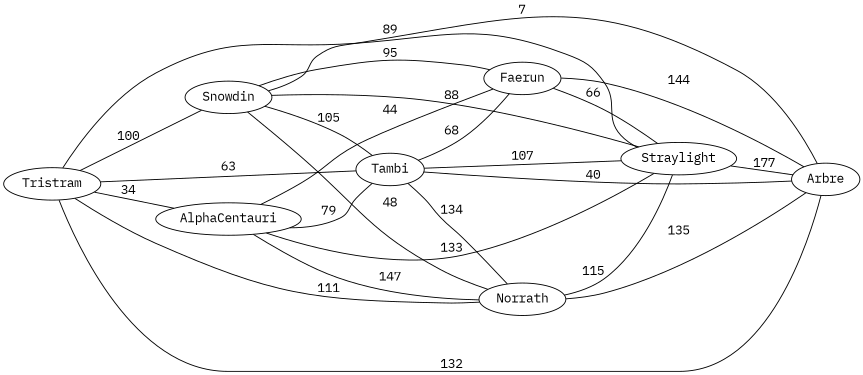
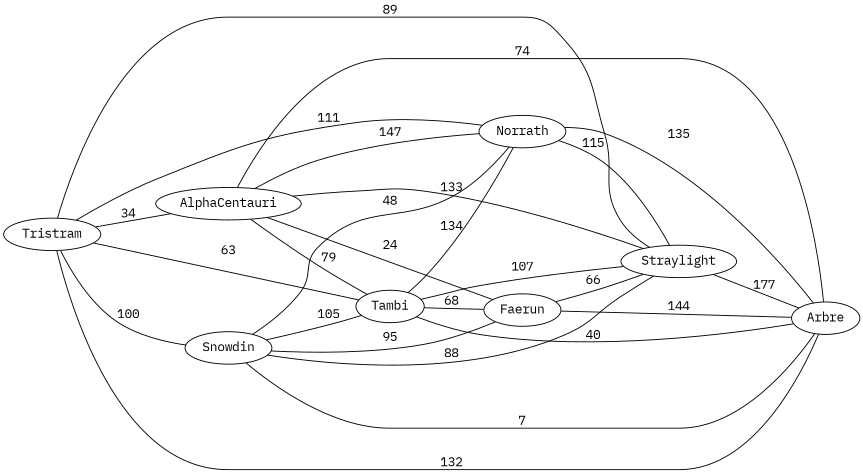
edge "AlphaCentauri" -- "Arbre": added, label "74"
edge "Faerun" -- "AlphaCentauri": label "44" -> "24"
